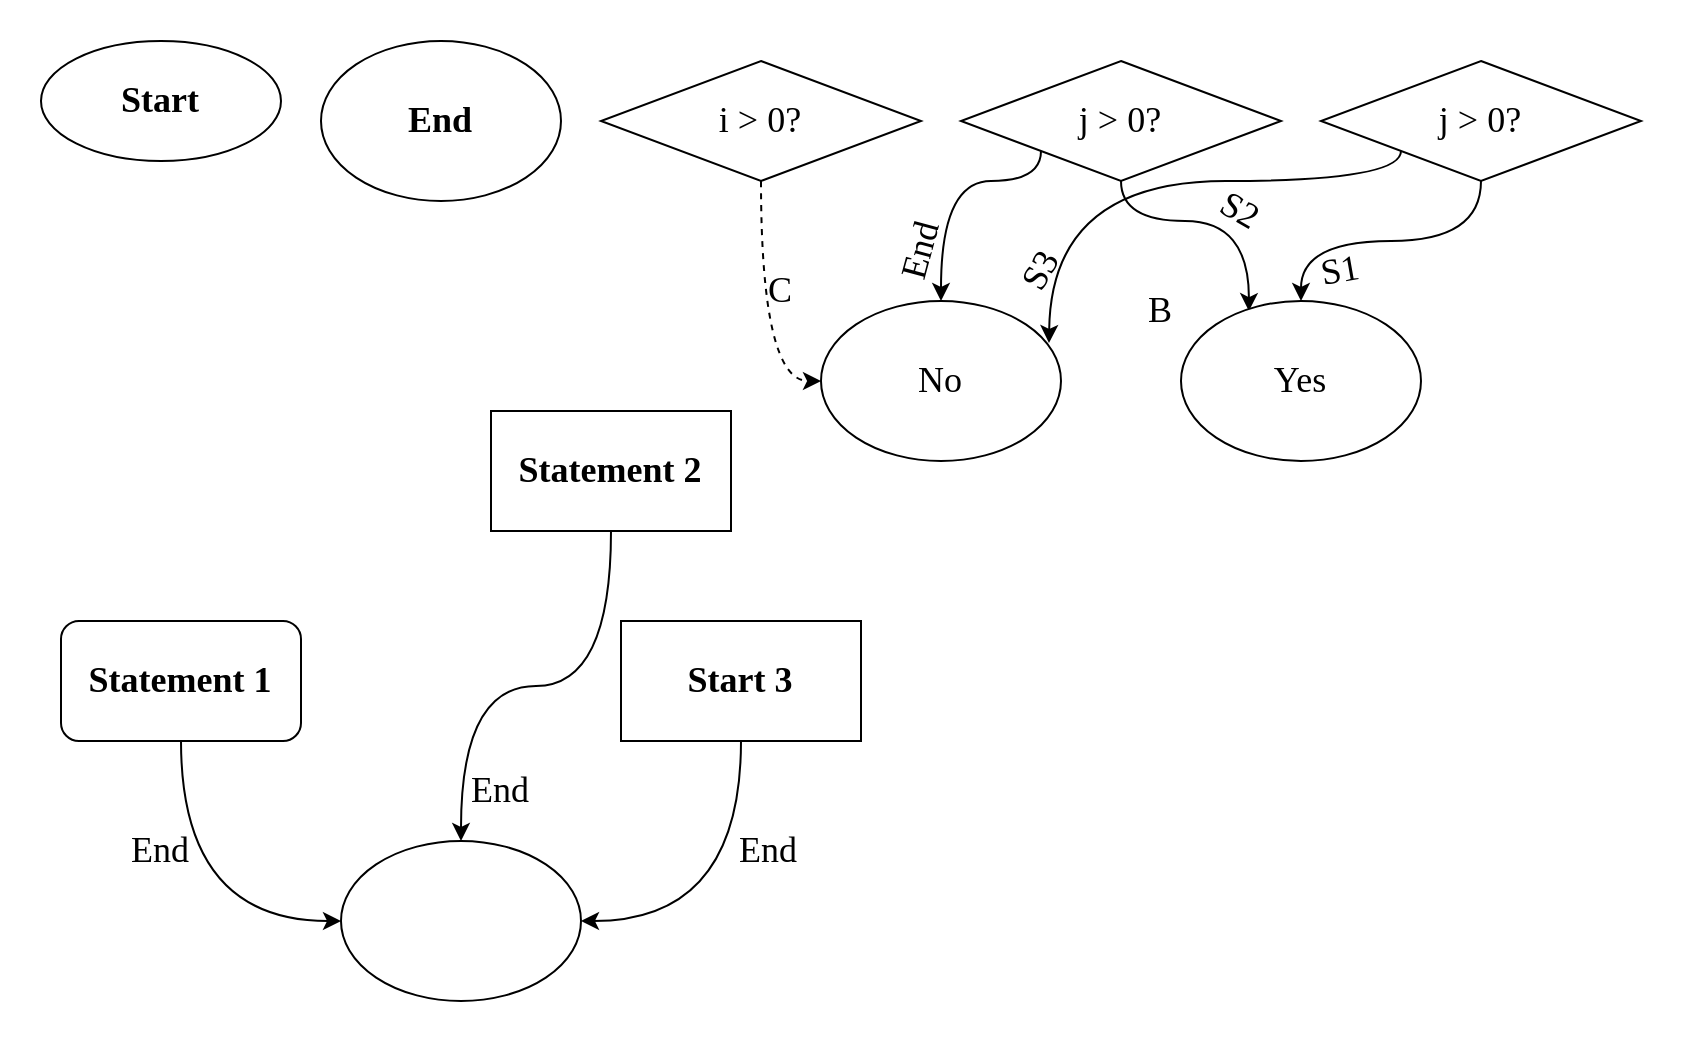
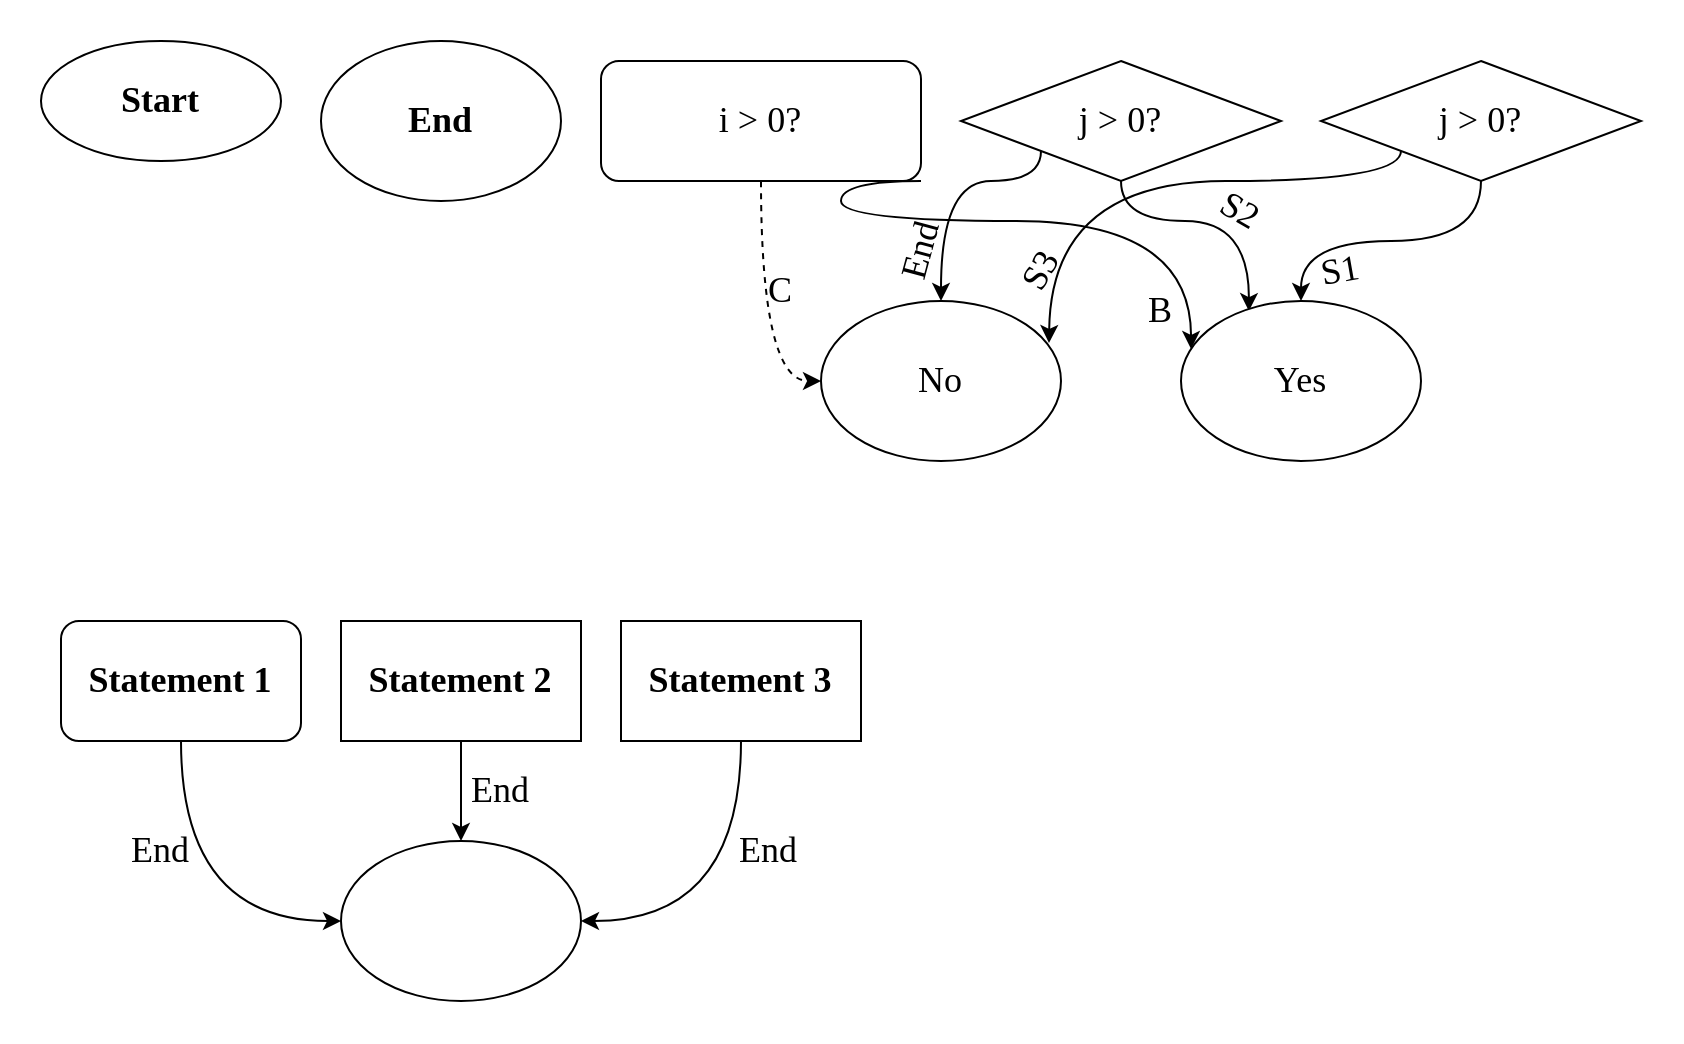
node "i > 0?": shape diamond -> rounded rectangle
edge "i > 0?" -> "Yes": added
node "Statement 2": moved (611, 471) -> (461, 681)
node "Start 3": label "Start 3" -> "Statement 3"
